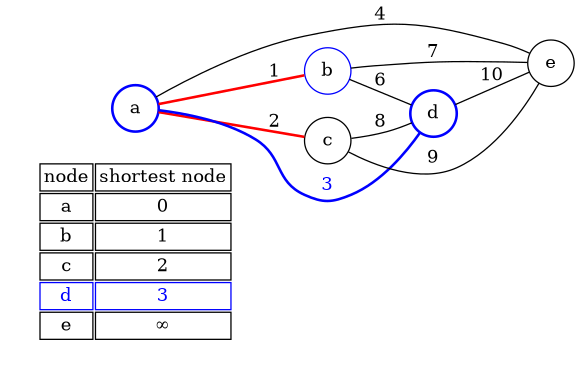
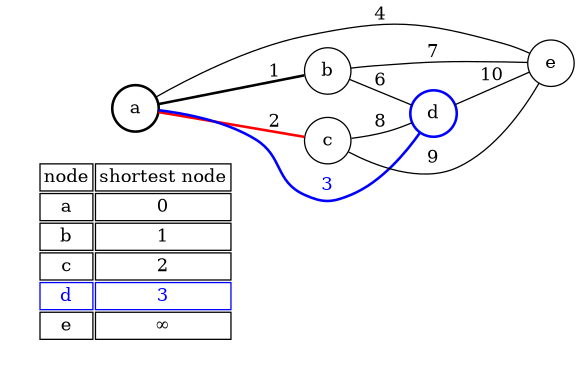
node "b": color blue -> black
edge "b" -- "a": color red -> black
node "a": color blue -> black
